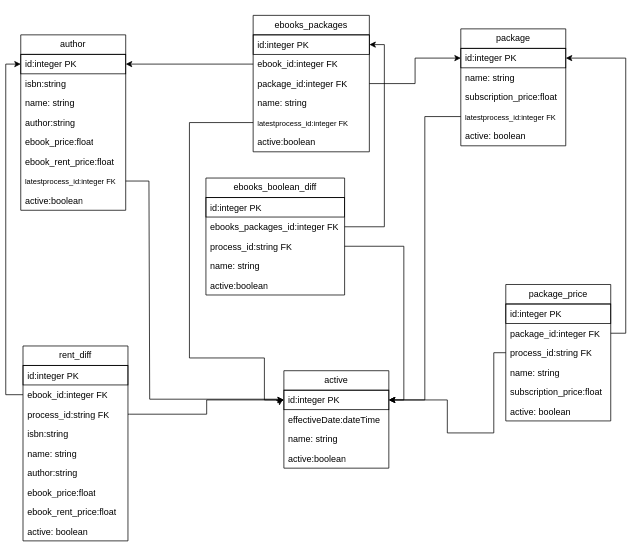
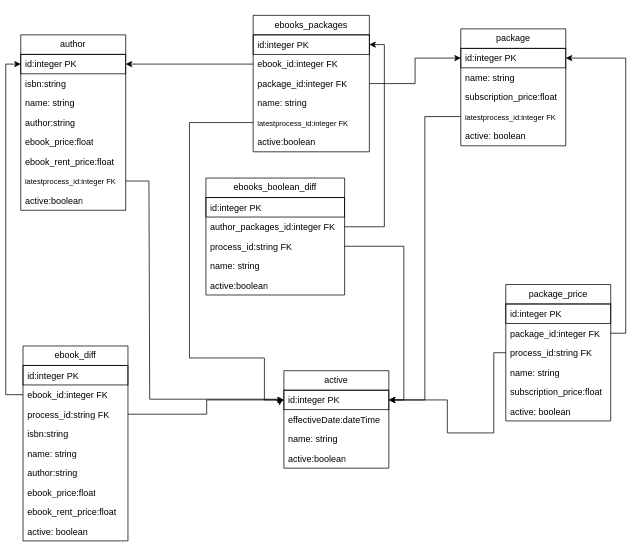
node "ebooks_packages_id:integer FK": label "ebooks_packages_id:integer FK" -> "author_packages_id:integer FK"
node "rent_diff": label "rent_diff" -> "ebook_diff"
